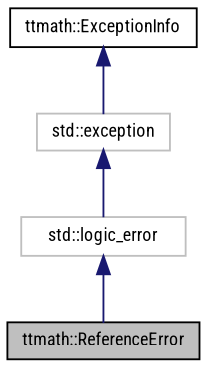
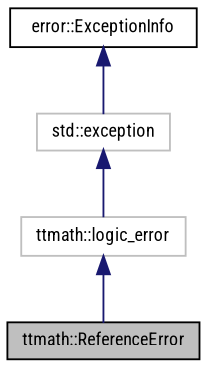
node "ttmath::ExceptionInfo": label "ttmath::ExceptionInfo" -> "error::ExceptionInfo"
node "std::logic_error": label "std::logic_error" -> "ttmath::logic_error"
